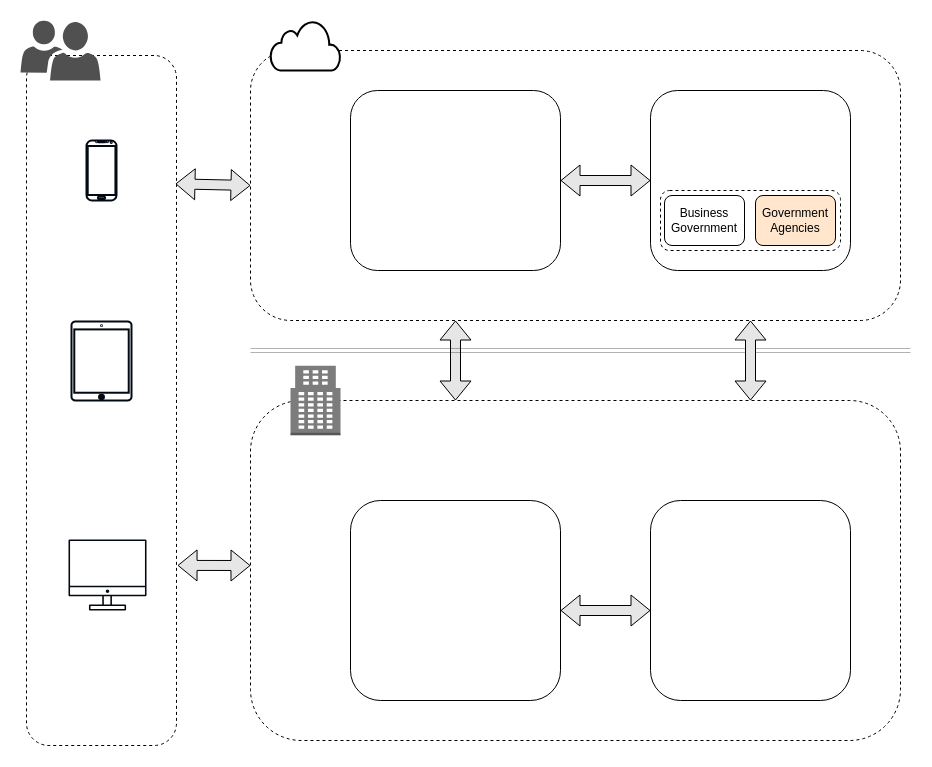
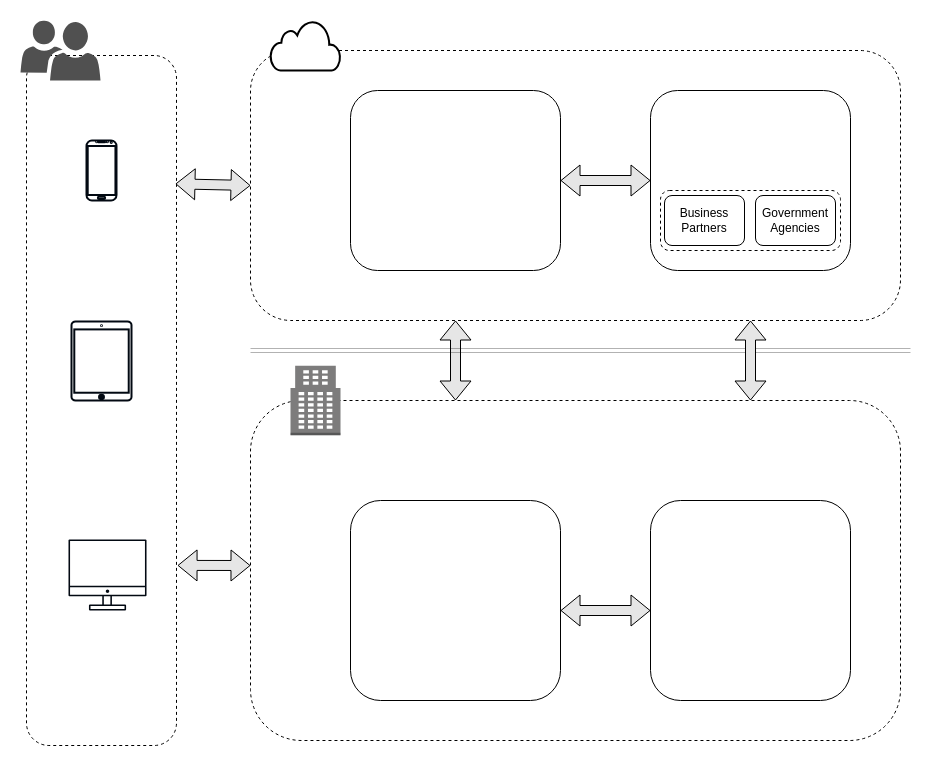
node "Business Government": label "Business Government" -> "Business Partners"
node "Government Agencies": fillcolor #ffe6cc -> #ffffff
